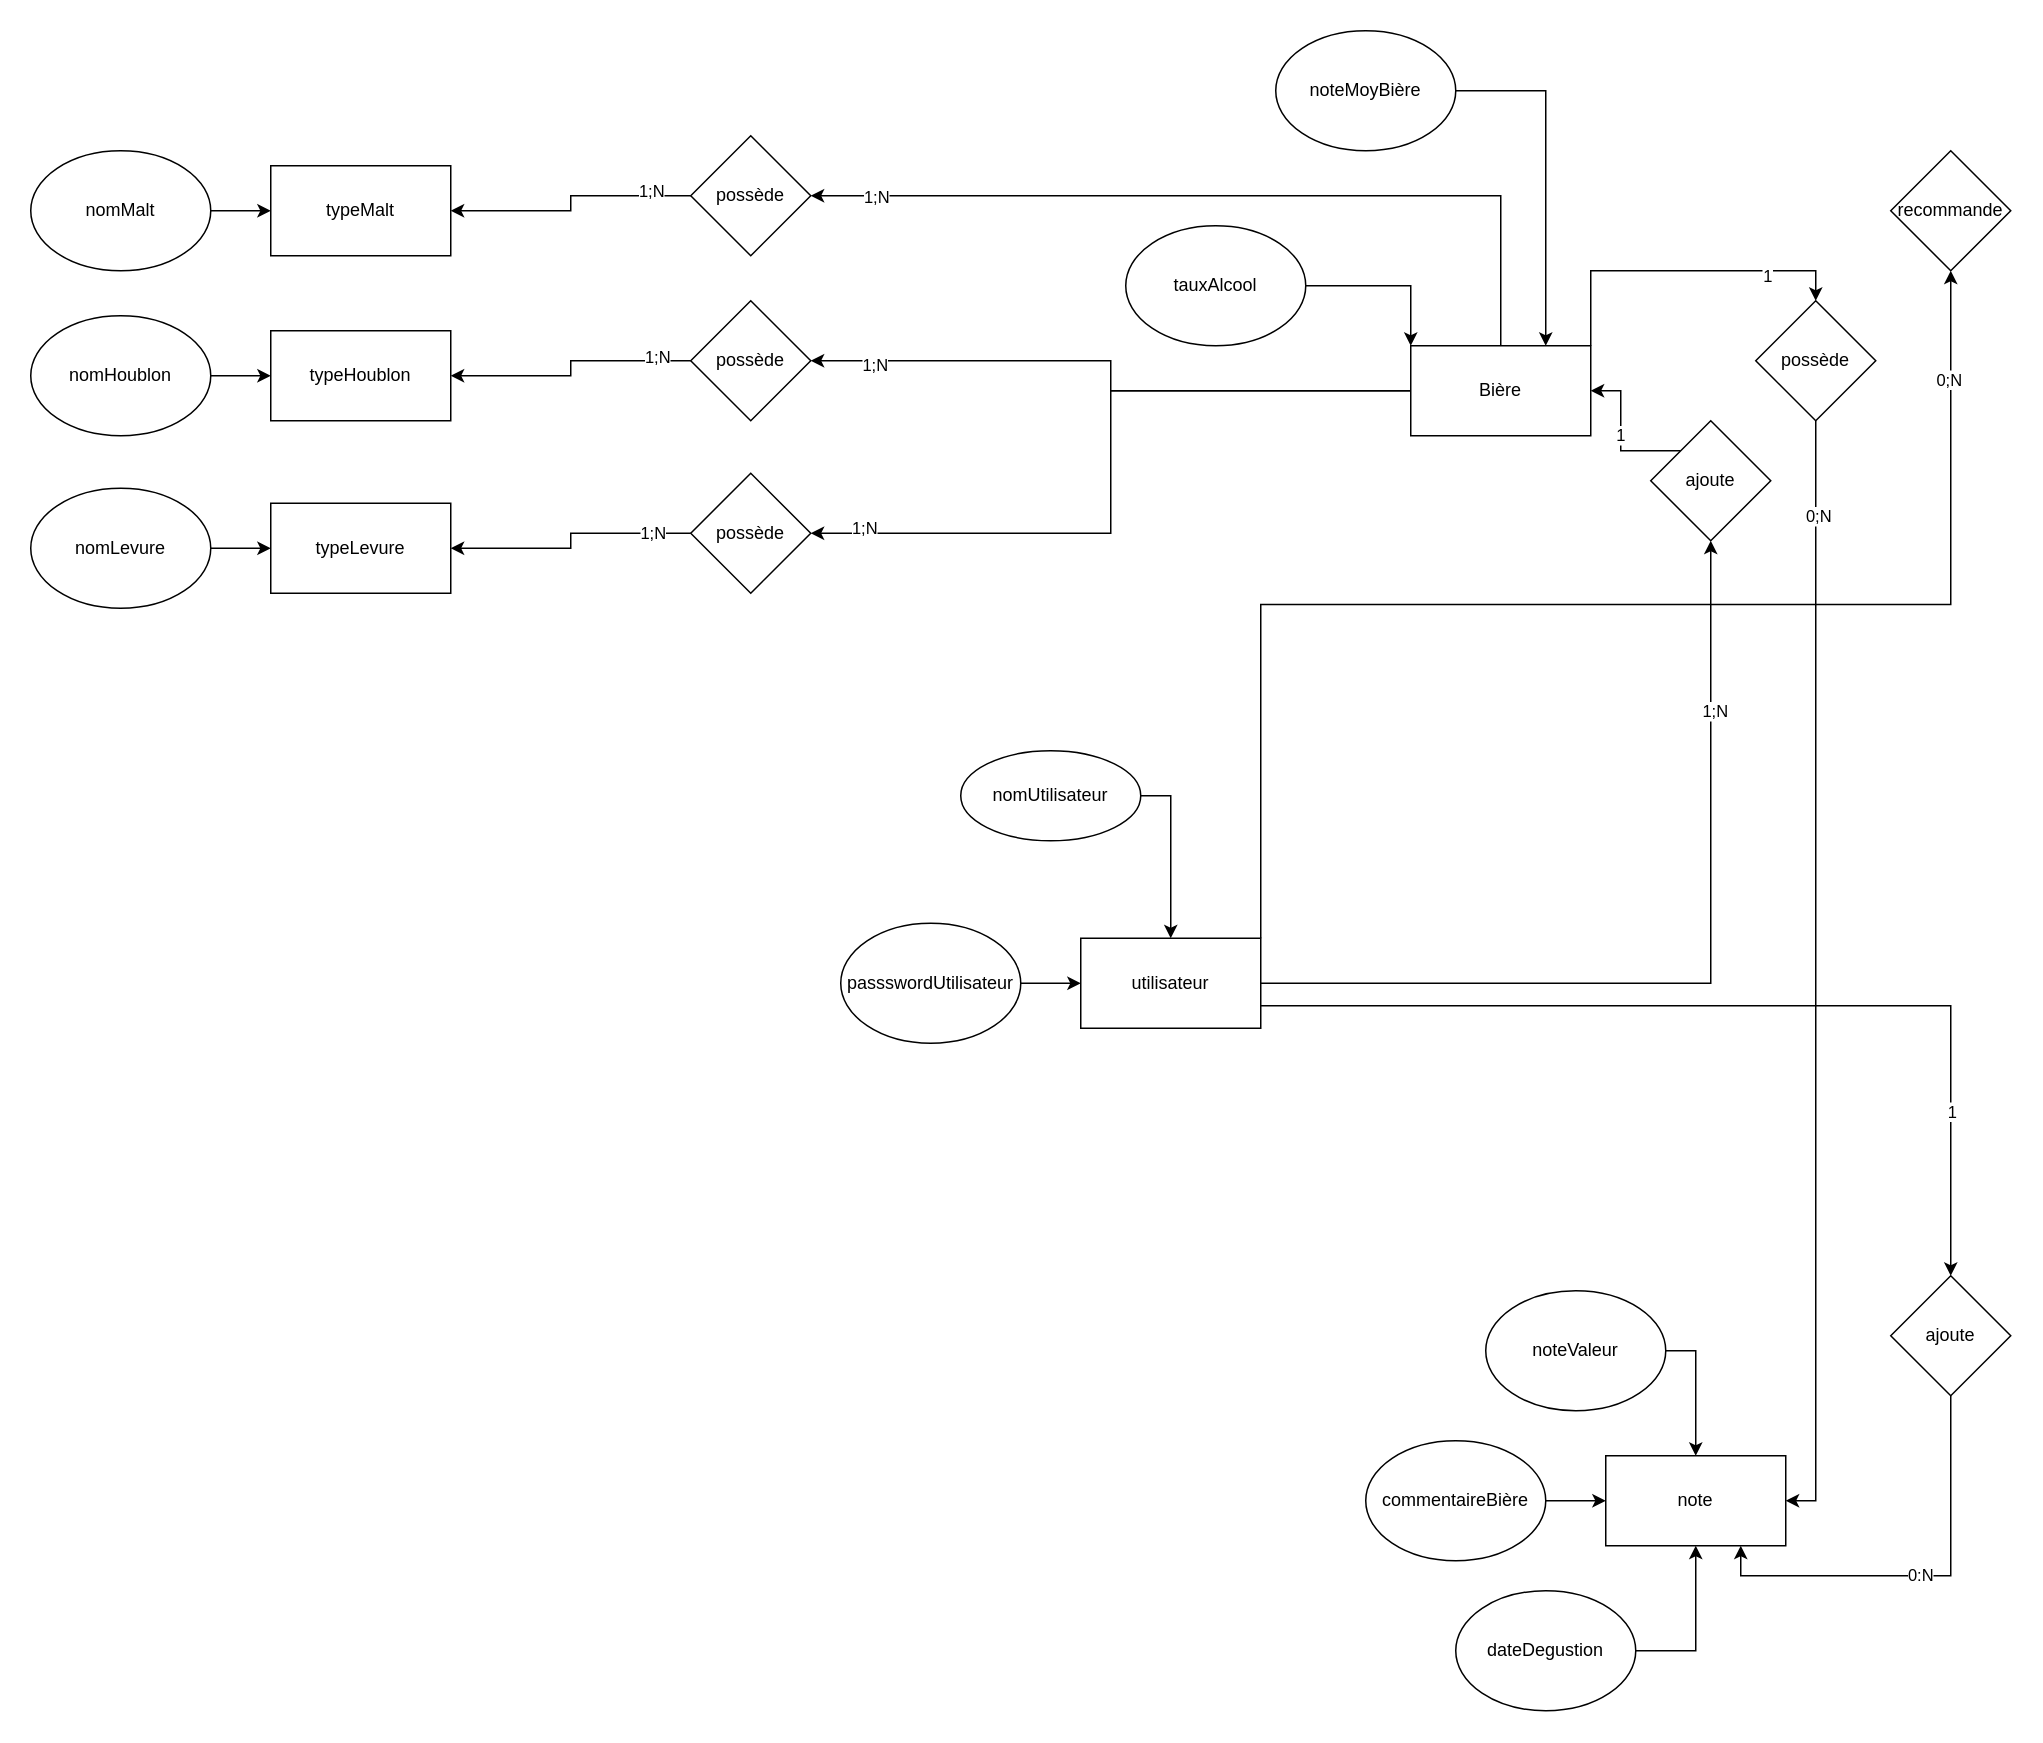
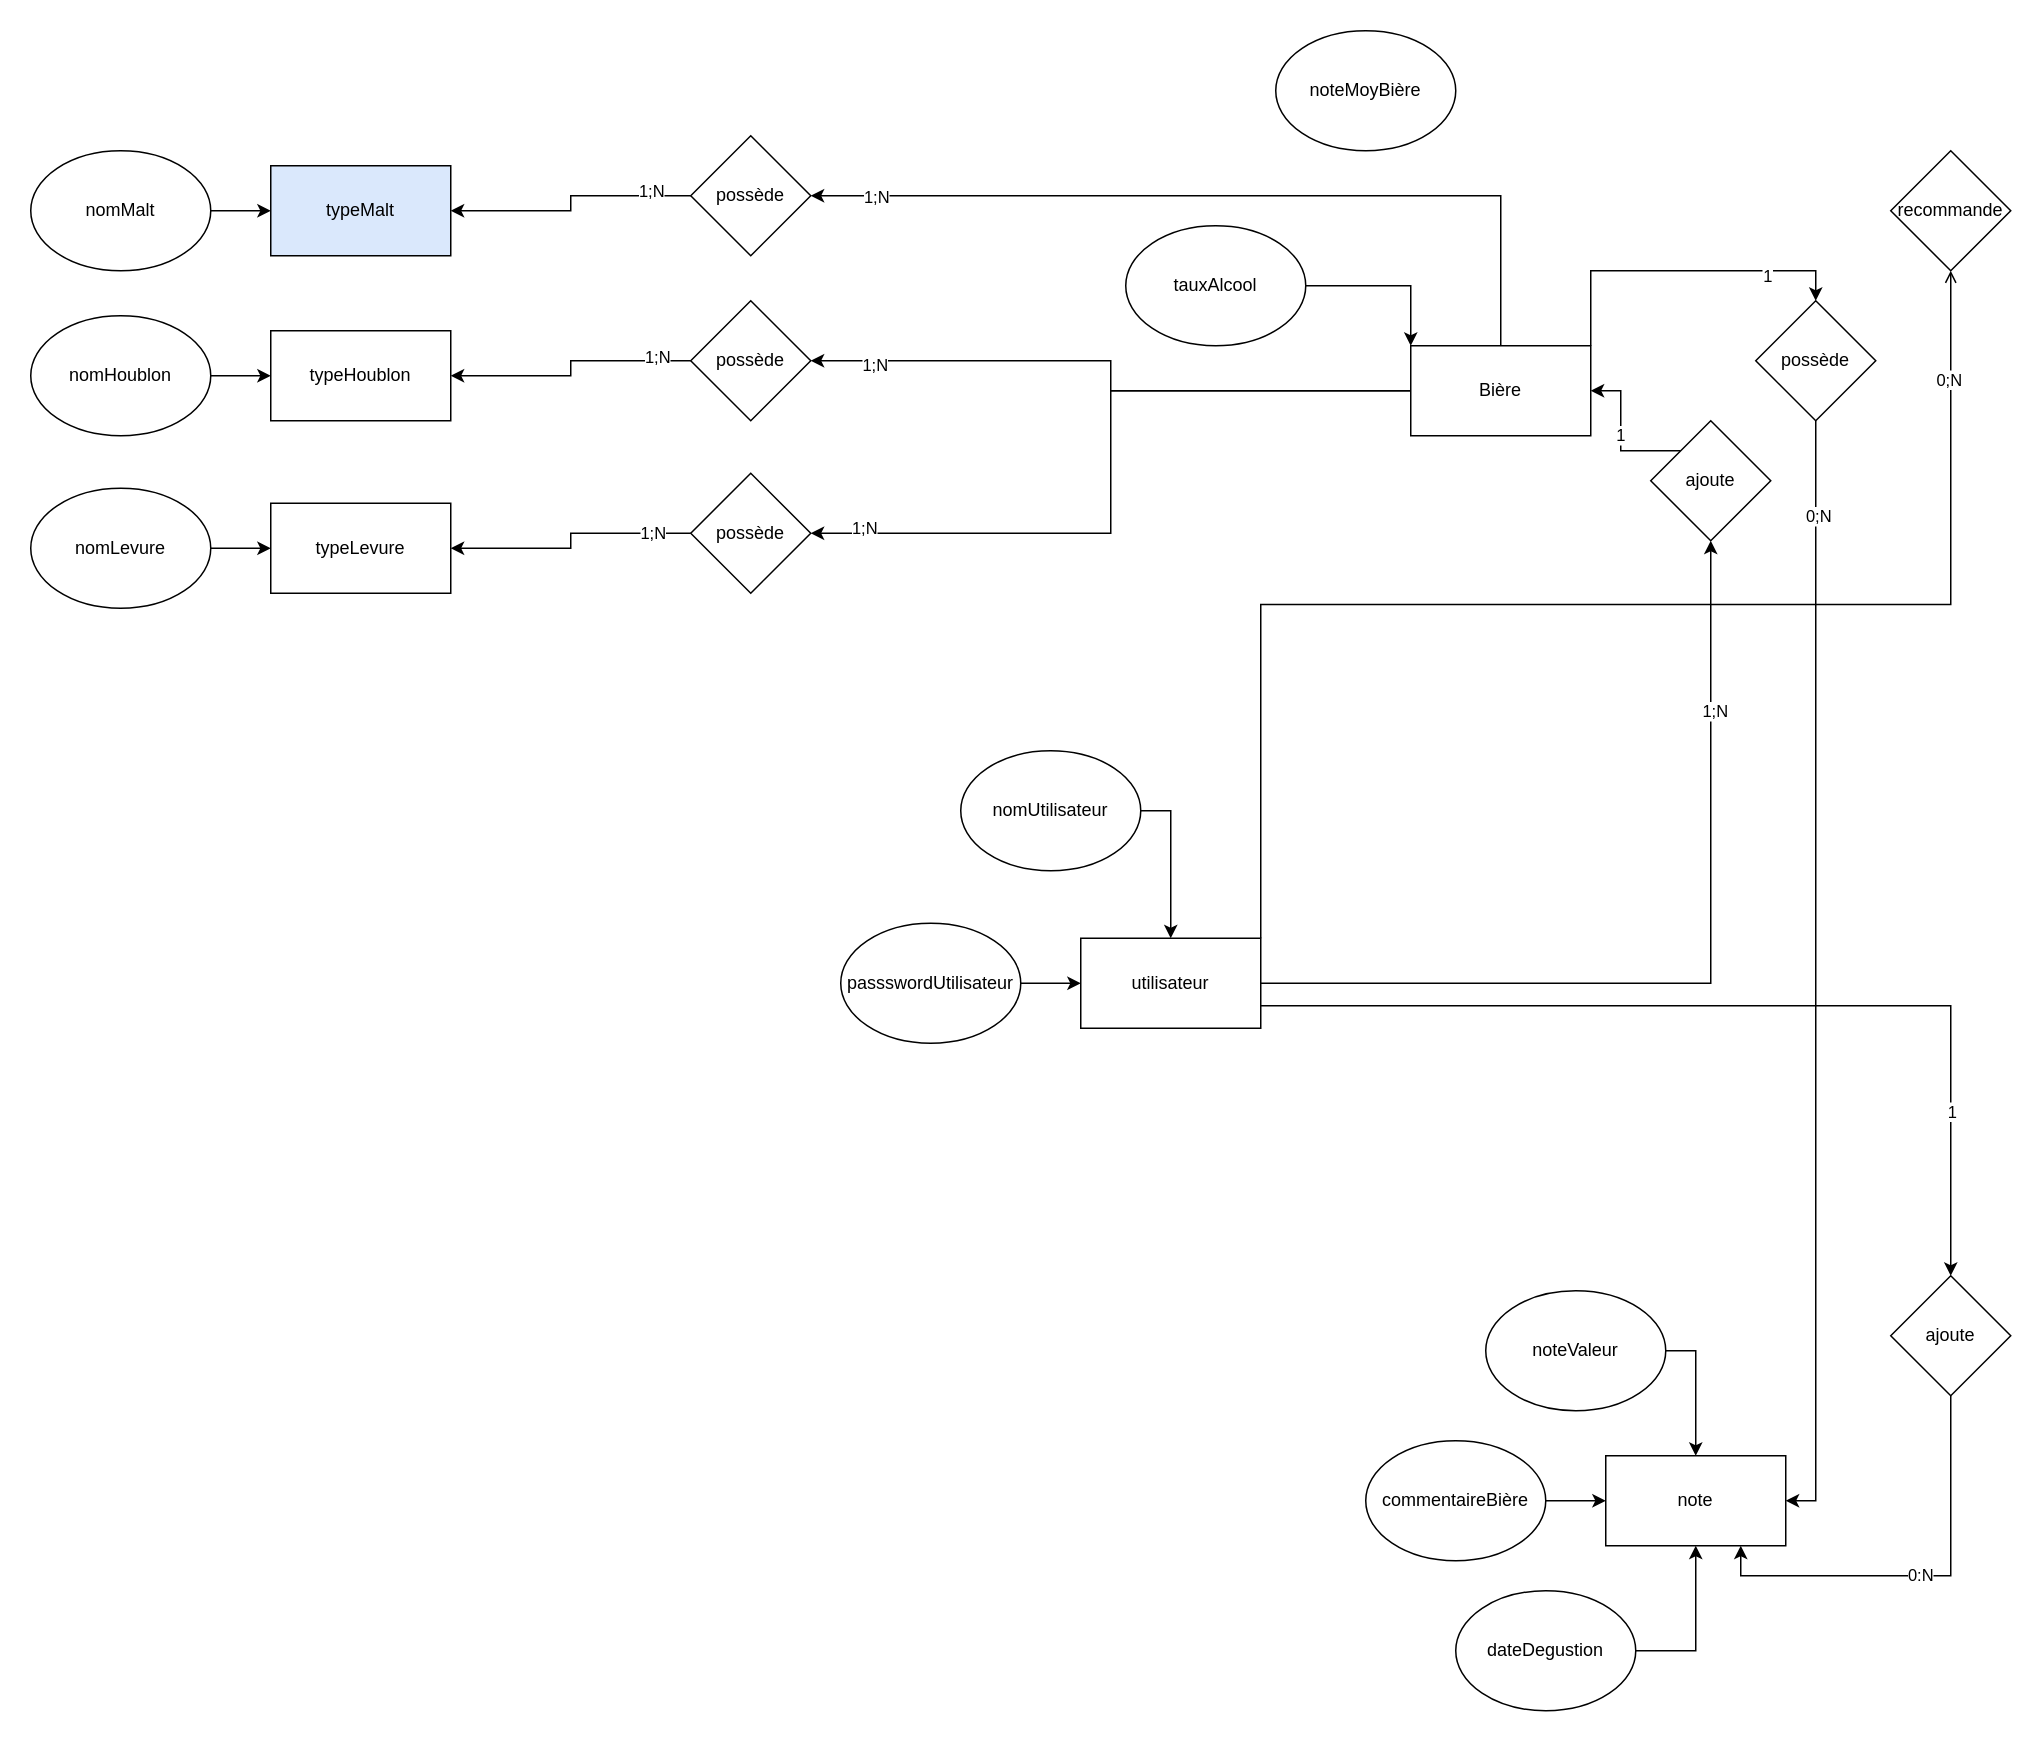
edge "noteMoyBière" -> "Bière": removed
node "typeMalt": fillcolor #ffffff -> #dae8fc
edge "utilisateur" -> "recommande": arrowhead classic -> open
node "nomUtilisateur": size 180x90 -> 180x120
